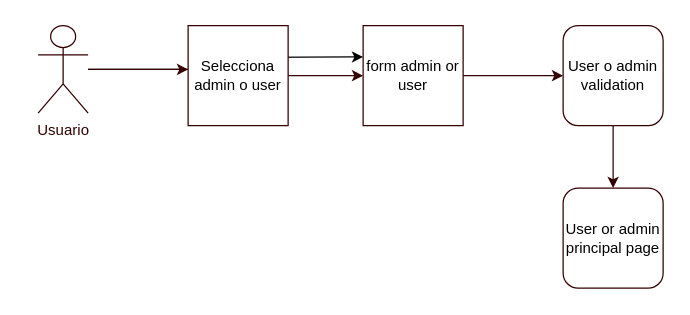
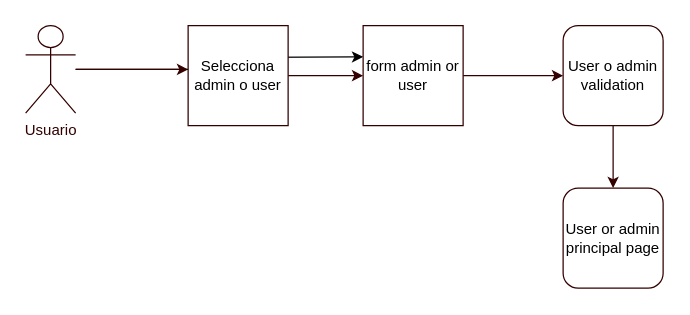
node "Usuario": moved (63, 69) -> (51, 69)
